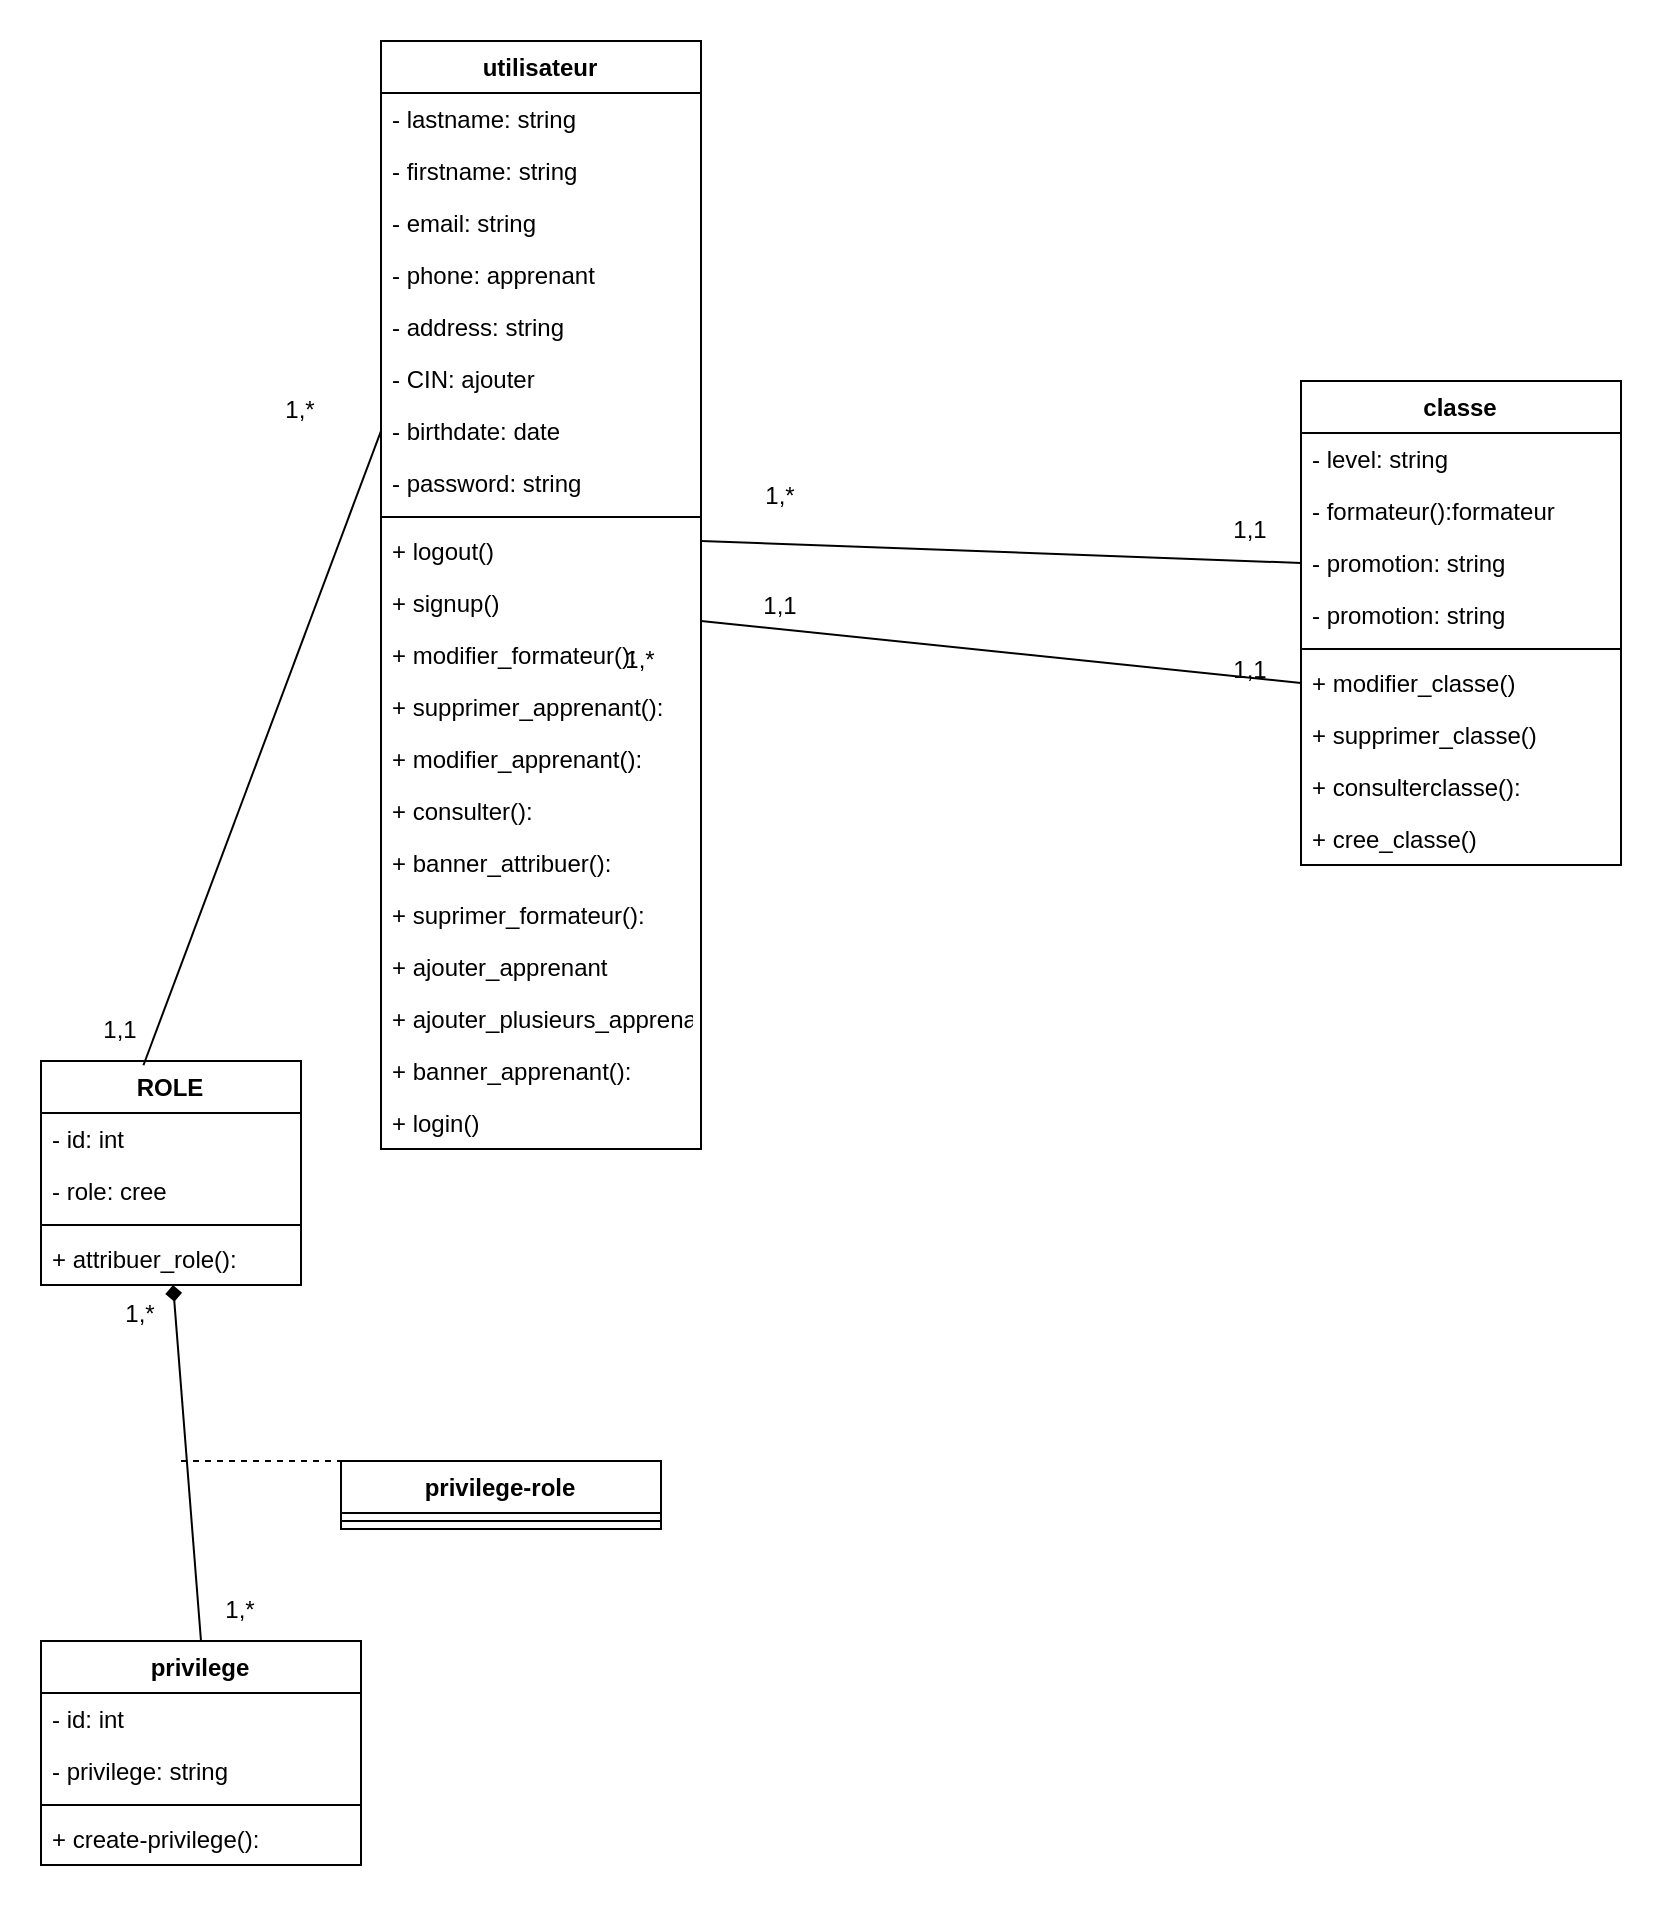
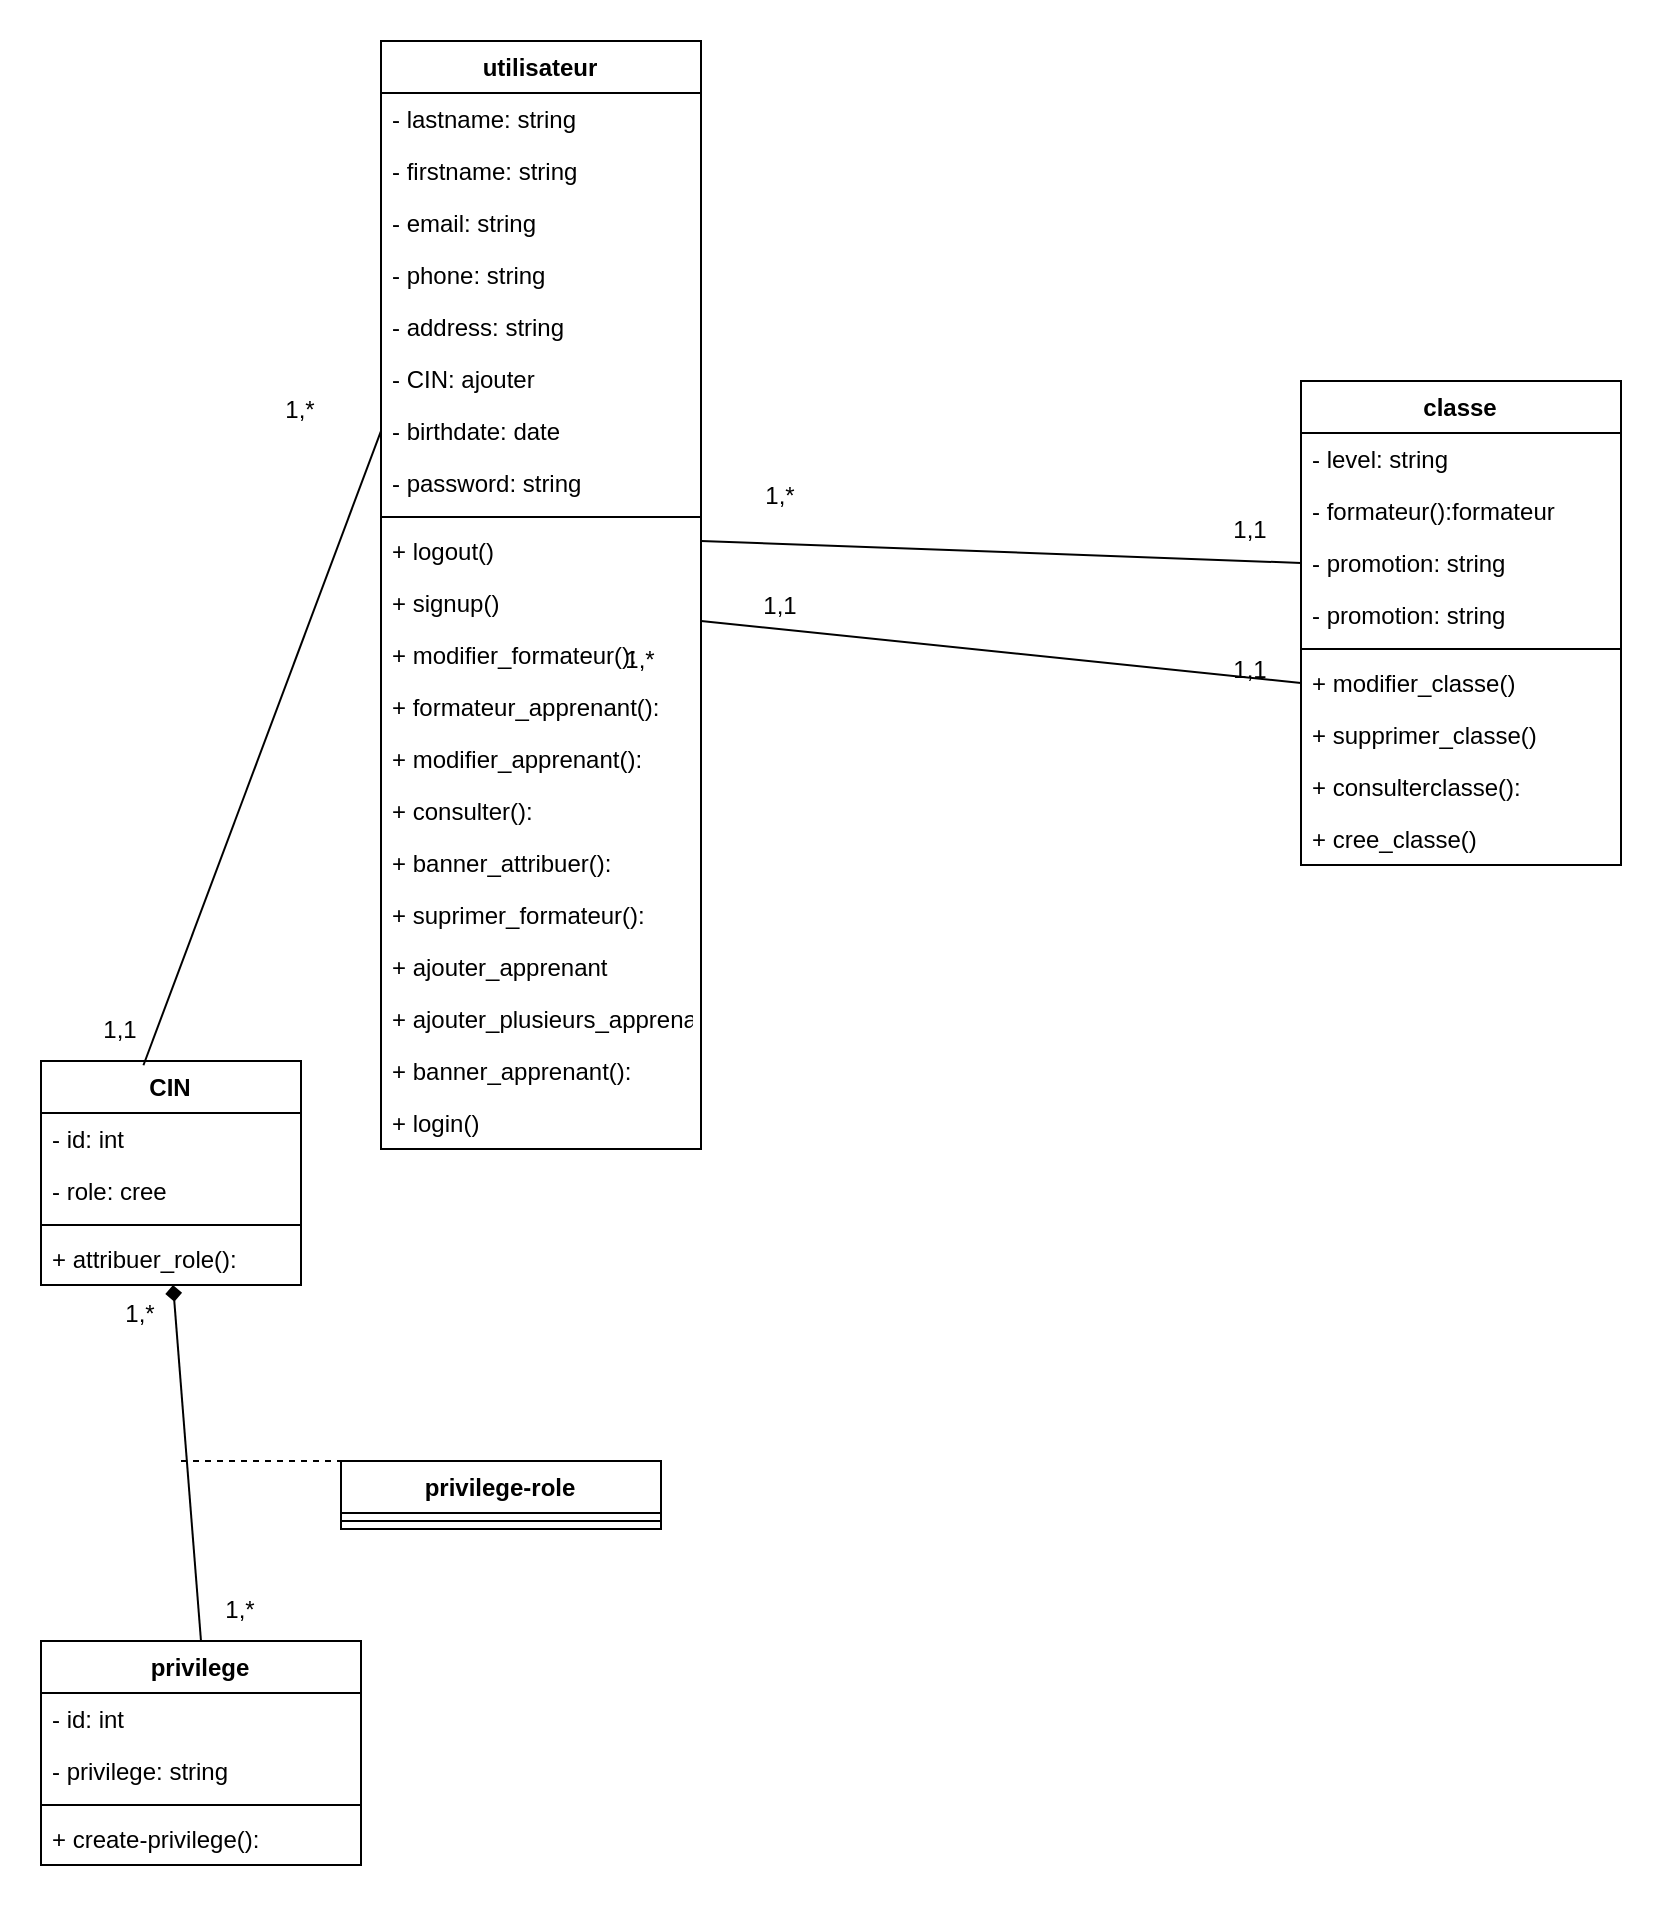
node "- phone: apprenant": label "- phone: apprenant" -> "- phone: string"
node "+ supprimer_apprenant():": label "+ supprimer_apprenant():" -> "+ formateur_apprenant():"
node "ROLE": label "ROLE" -> "CIN"
